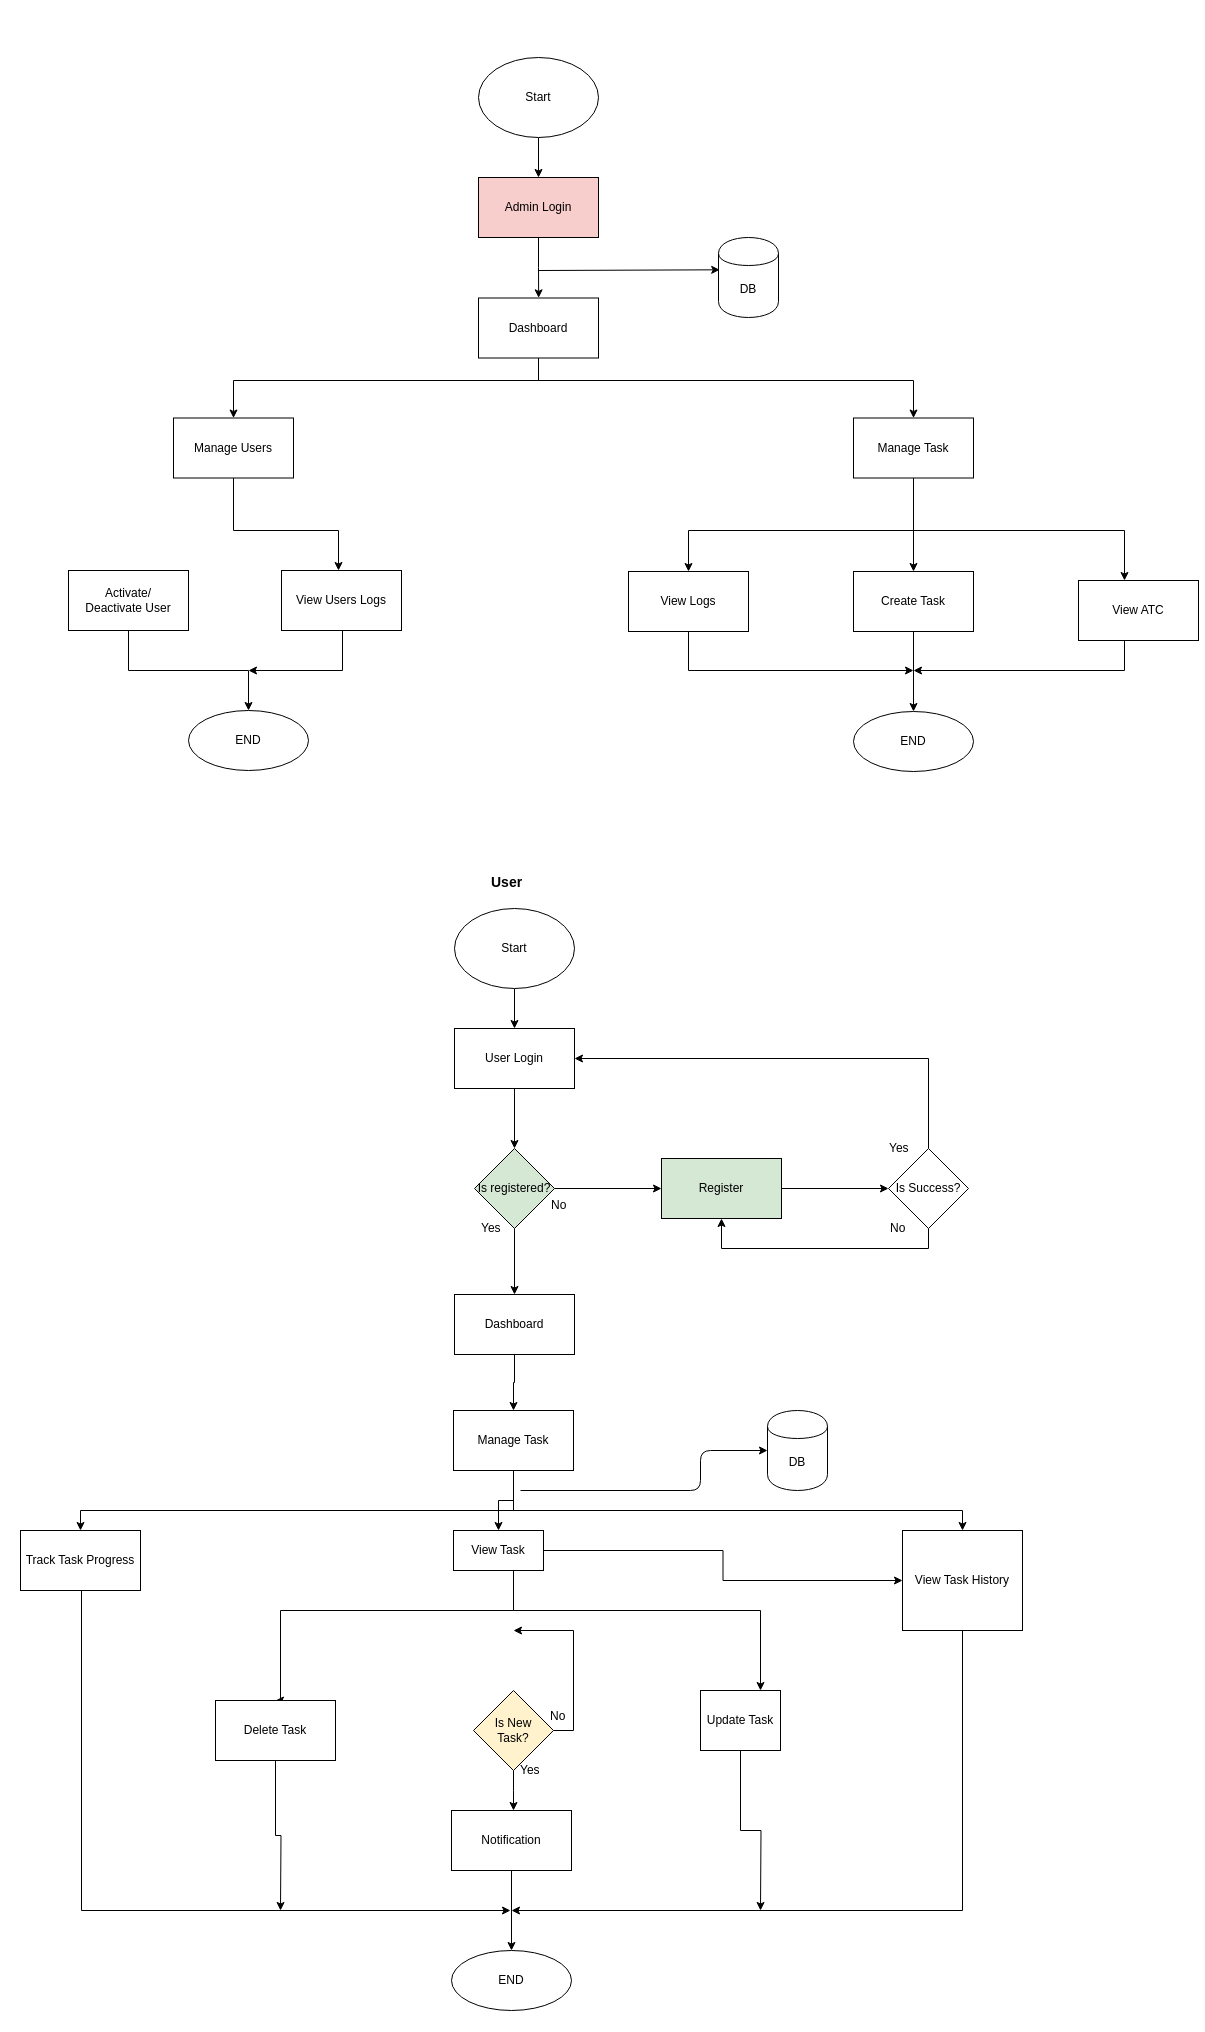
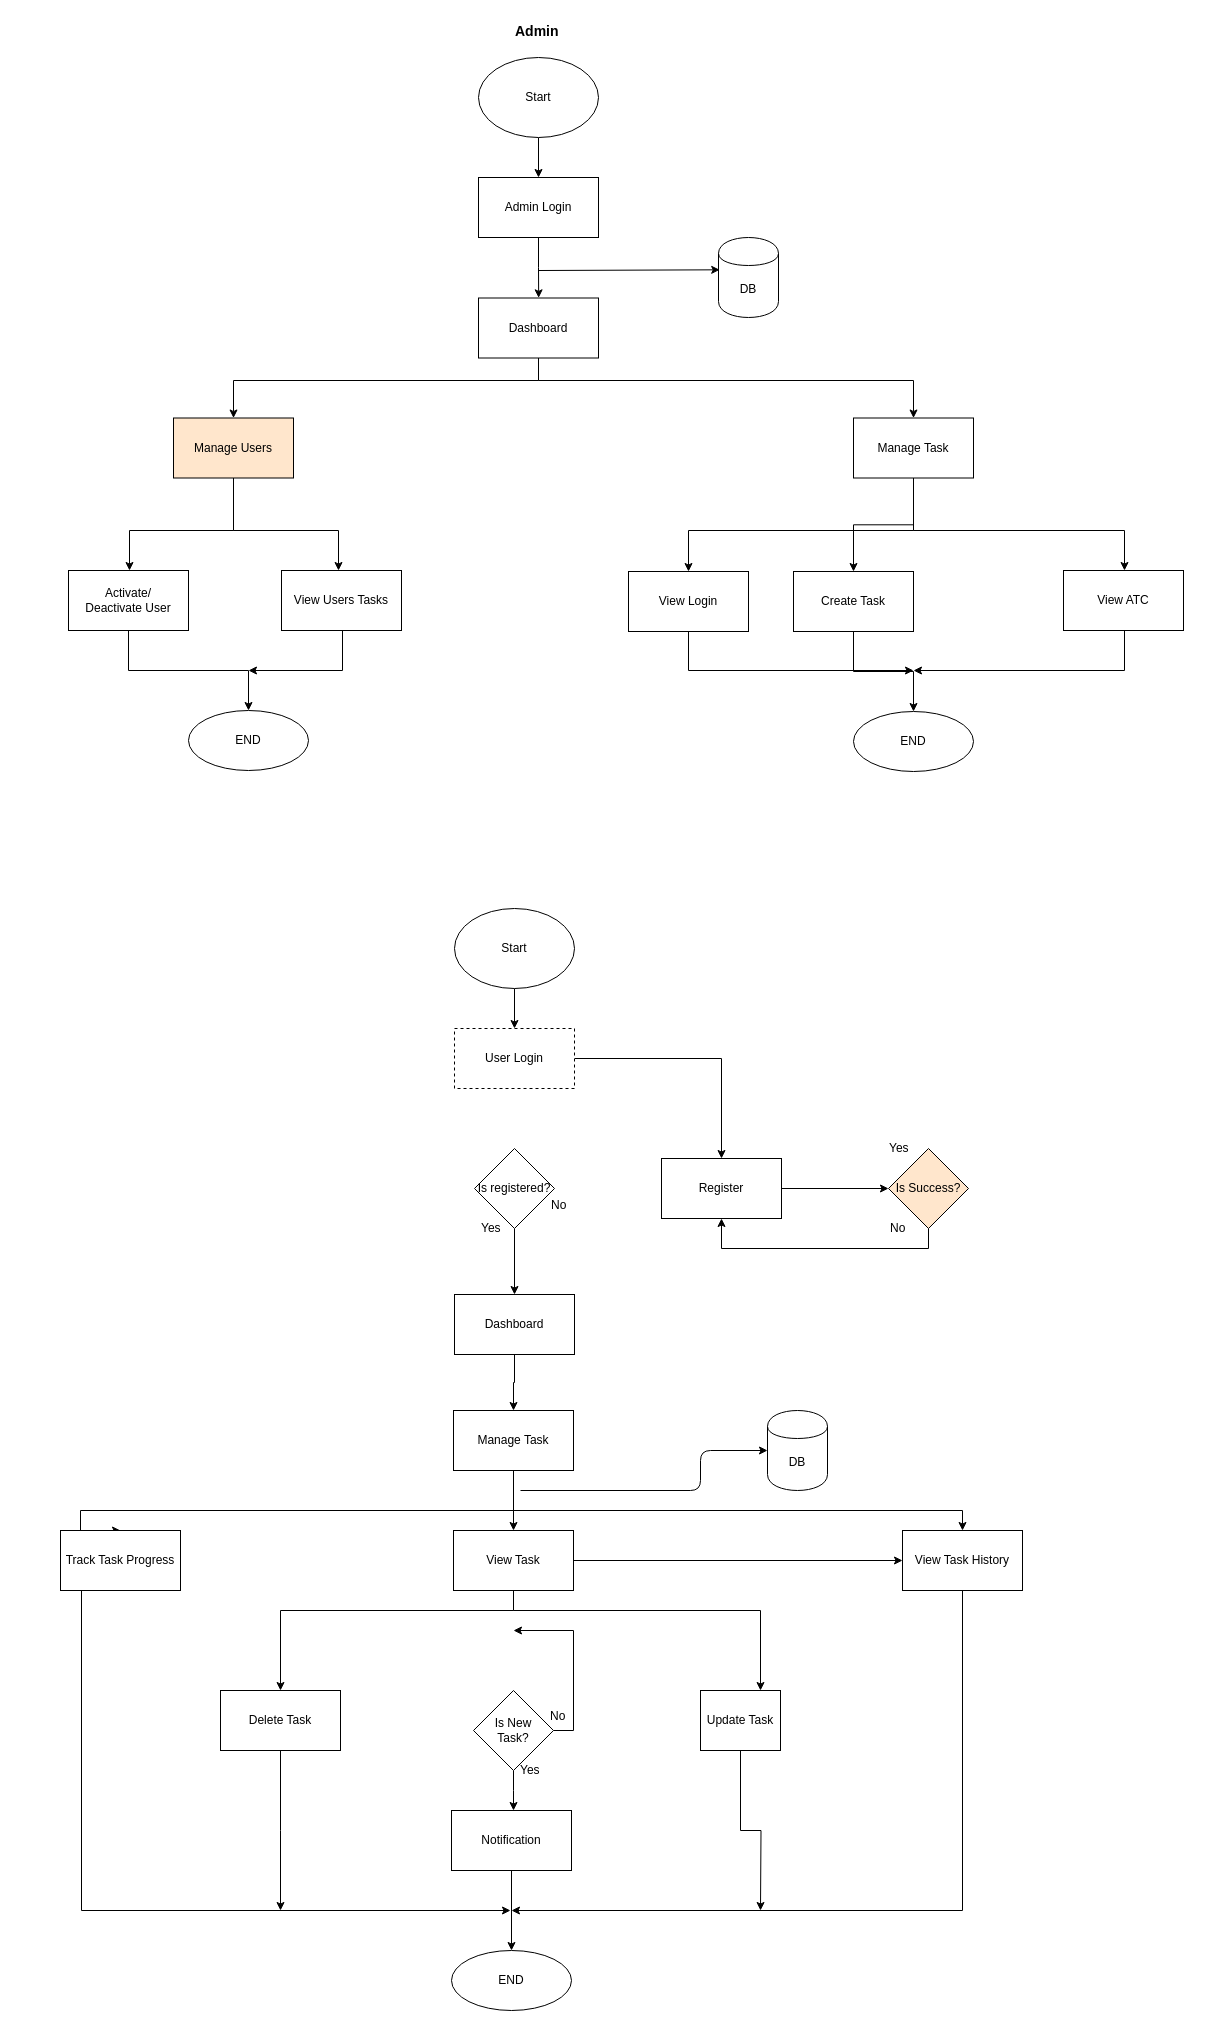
node "Admin": added
node "Admin Login": fillcolor #f8cecc -> #ffffff
node "Manage Users": fillcolor #ffffff -> #ffe6cc
edge "Manage Users" -> "Activate/ Deactivate User": added
node "View Users Logs": label "View Users Logs" -> "View Users Tasks"
node "View Logs": label "View Logs" -> "View Login"
node "Create Task": moved (914, 602) -> (854, 602)
node "View ATC": moved (1139, 611) -> (1124, 601)
node "User": removed
node "User Login": style solid -> dashed
edge "Is Success?" -> "User Login": removed
edge "User Login" -> "Is registered?": now "User Login" -> "Register"
node "Is registered?": fillcolor #d5e8d4 -> #ffffff
edge "Is registered?" -> "Register": removed
node "Register": fillcolor #d5e8d4 -> #ffffff
node "Is Success?": fillcolor #ffffff -> #ffe6cc
node "View Task": size 90x40 -> 120x60
node "Track Task Progress": moved (81, 1561) -> (121, 1561)
node "View Task History": size 120x100 -> 120x60
node "Delete Task": moved (276, 1731) -> (281, 1721)
node "Is New Task?": fillcolor #fff2cc -> #ffffff
